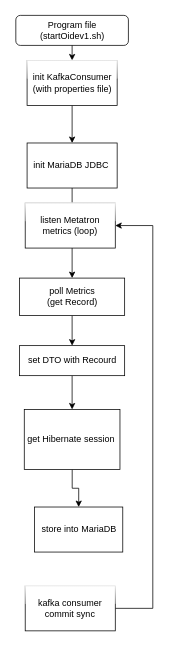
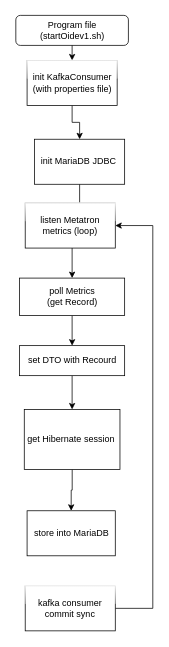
node "init MariaDB JDBC": moved (72, 165) -> (80, 162)
node "store into MariaDB": moved (79, 529) -> (71, 533)
